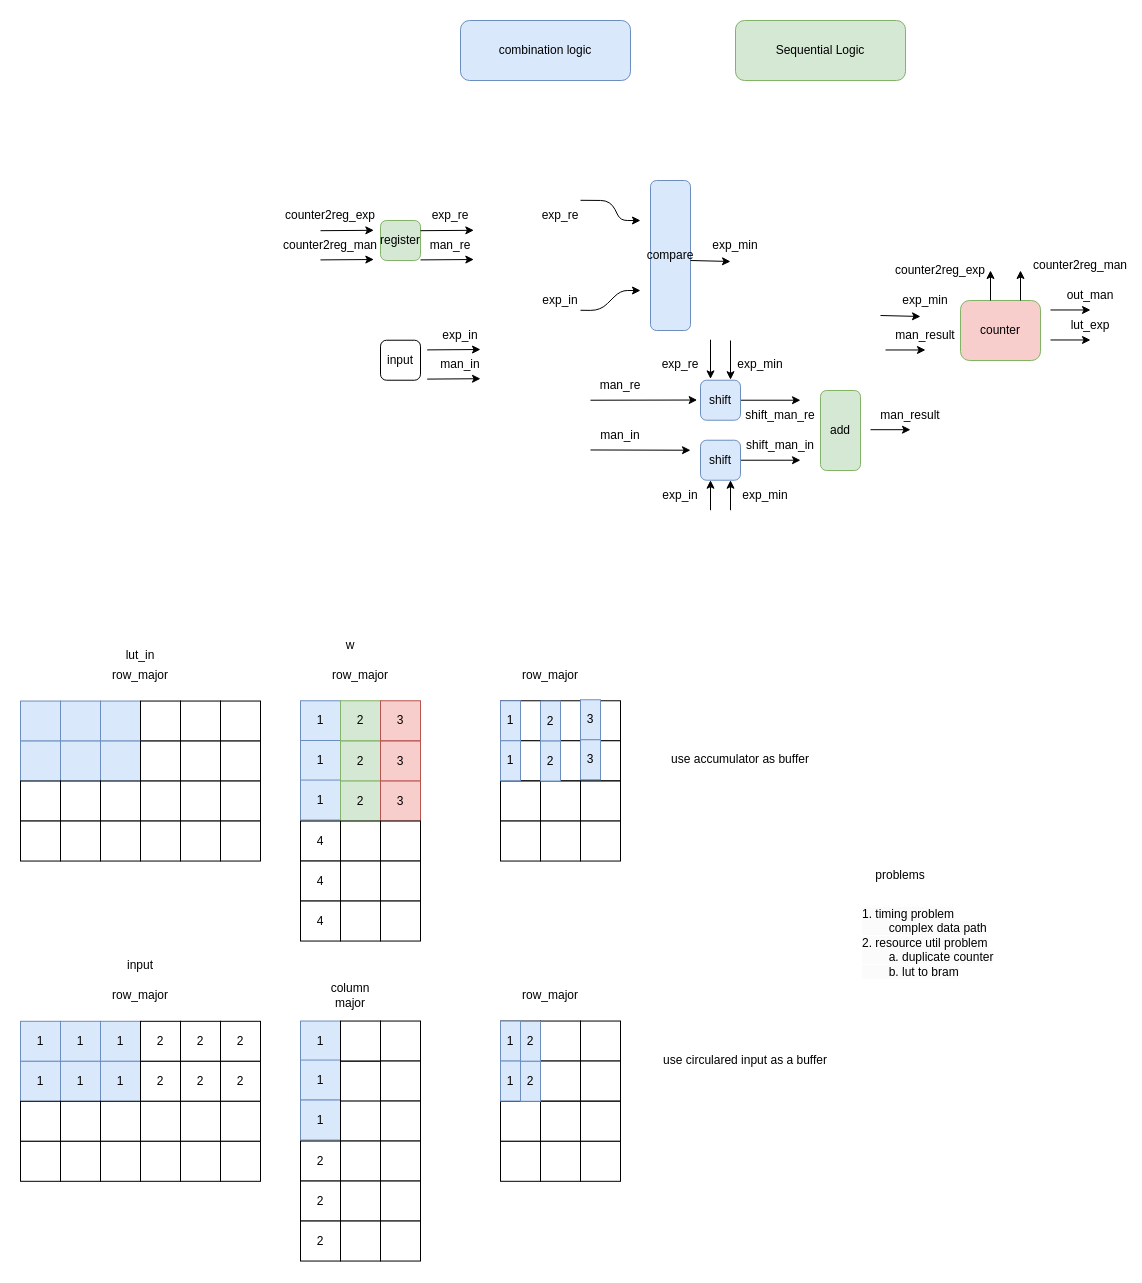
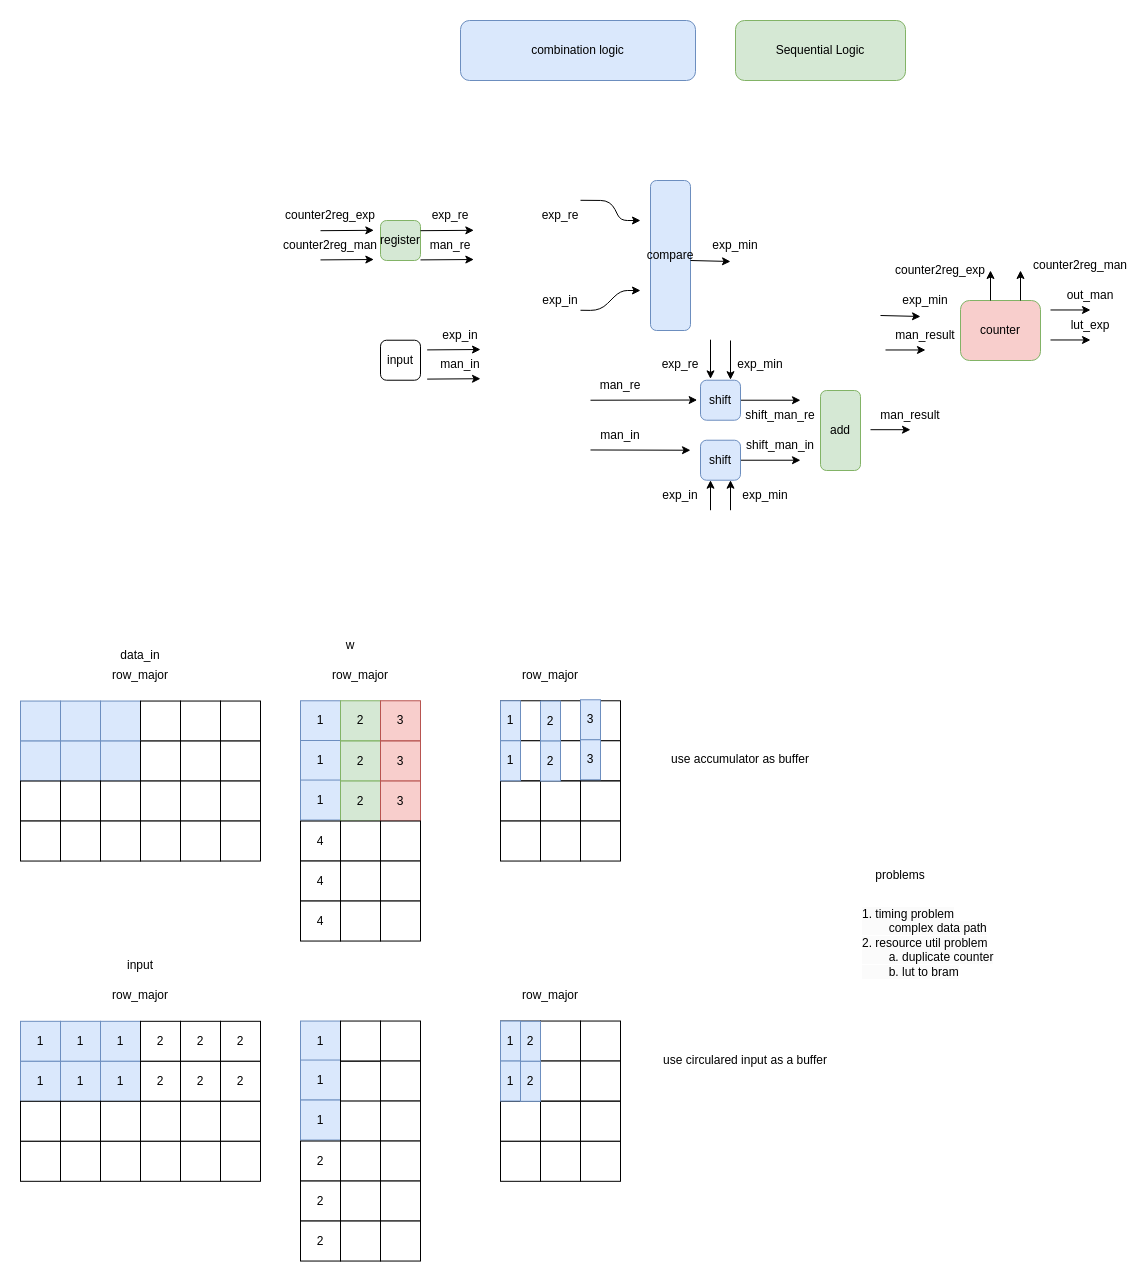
node "combination logic": size 170x60 -> 235x60
node "lut_in": label "lut_in" -> "data_in"
node "column major": removed
